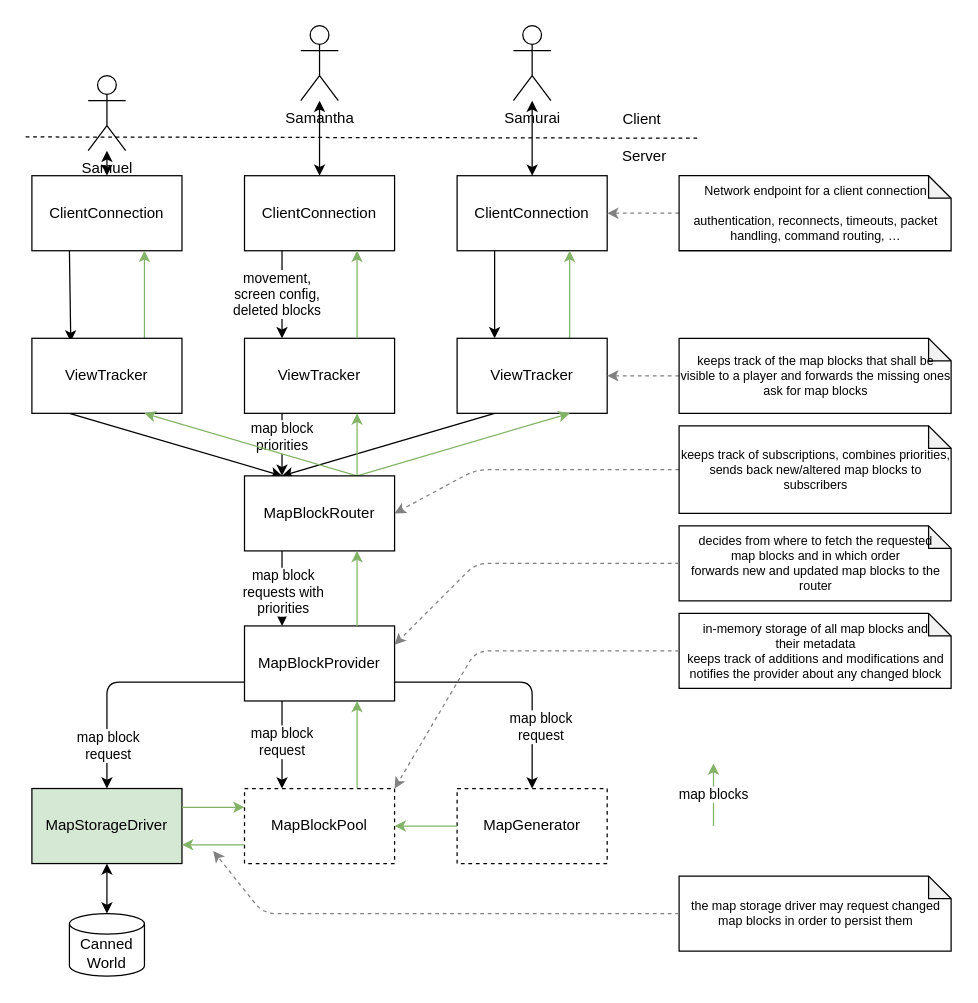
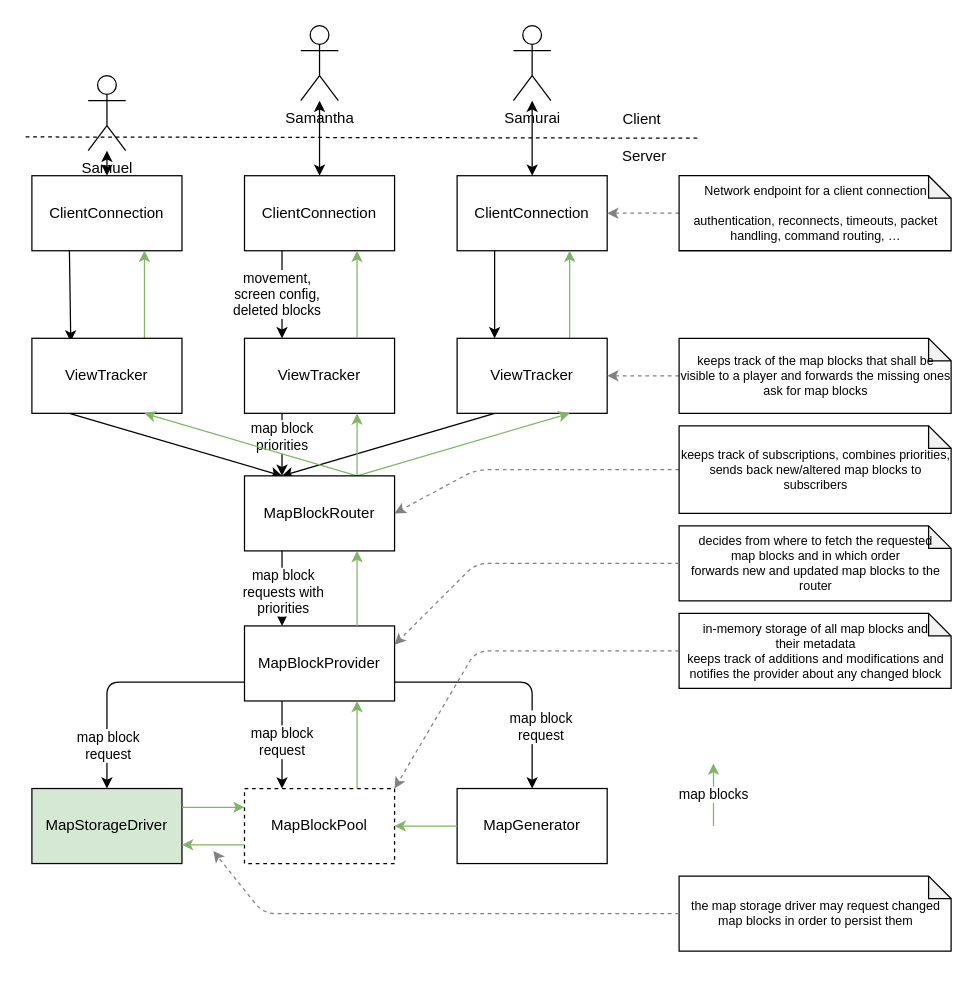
node "MapGenerator": style dashed -> solid
edge "MapStorageDriver" -- "Canned World": removed
node "Canned World": removed
